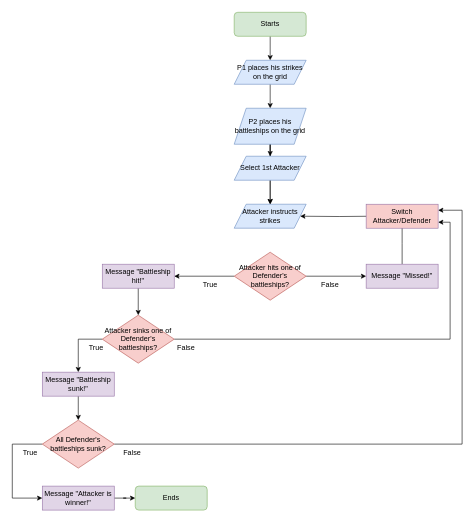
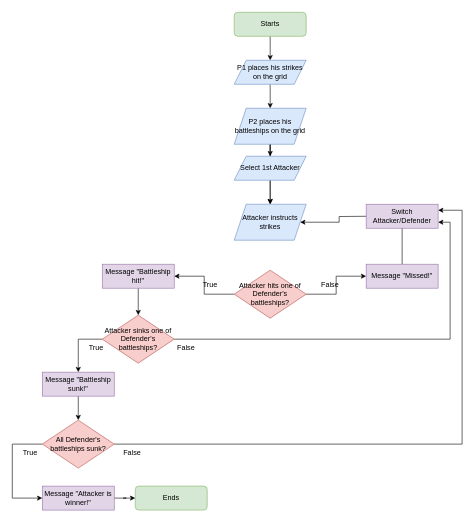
node "Attacker instructs strikes": size 72x24 -> 72x36
node "Switch Attacker/Defender": fillcolor #f8cecc -> #e1d5e7
node "Attacker hits one of Defender's battleships?": moved (270, 276) -> (270, 294)
